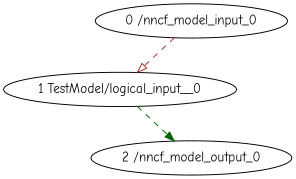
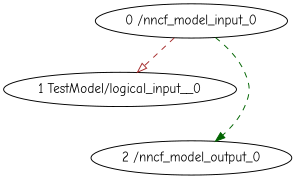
edge "1 TestModel/logical_input__0" -> "2 /nncf_model_output_0": now "0 /nncf_model_input_0" -> "2 /nncf_model_output_0"
